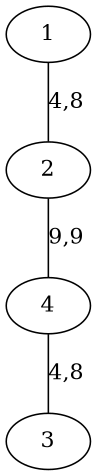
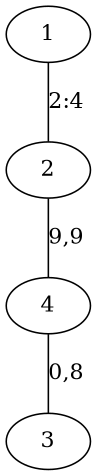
edge "1" -- "2": label "4,8" -> "2:4"
edge "4" -- "3": label "4,8" -> "0,8"
